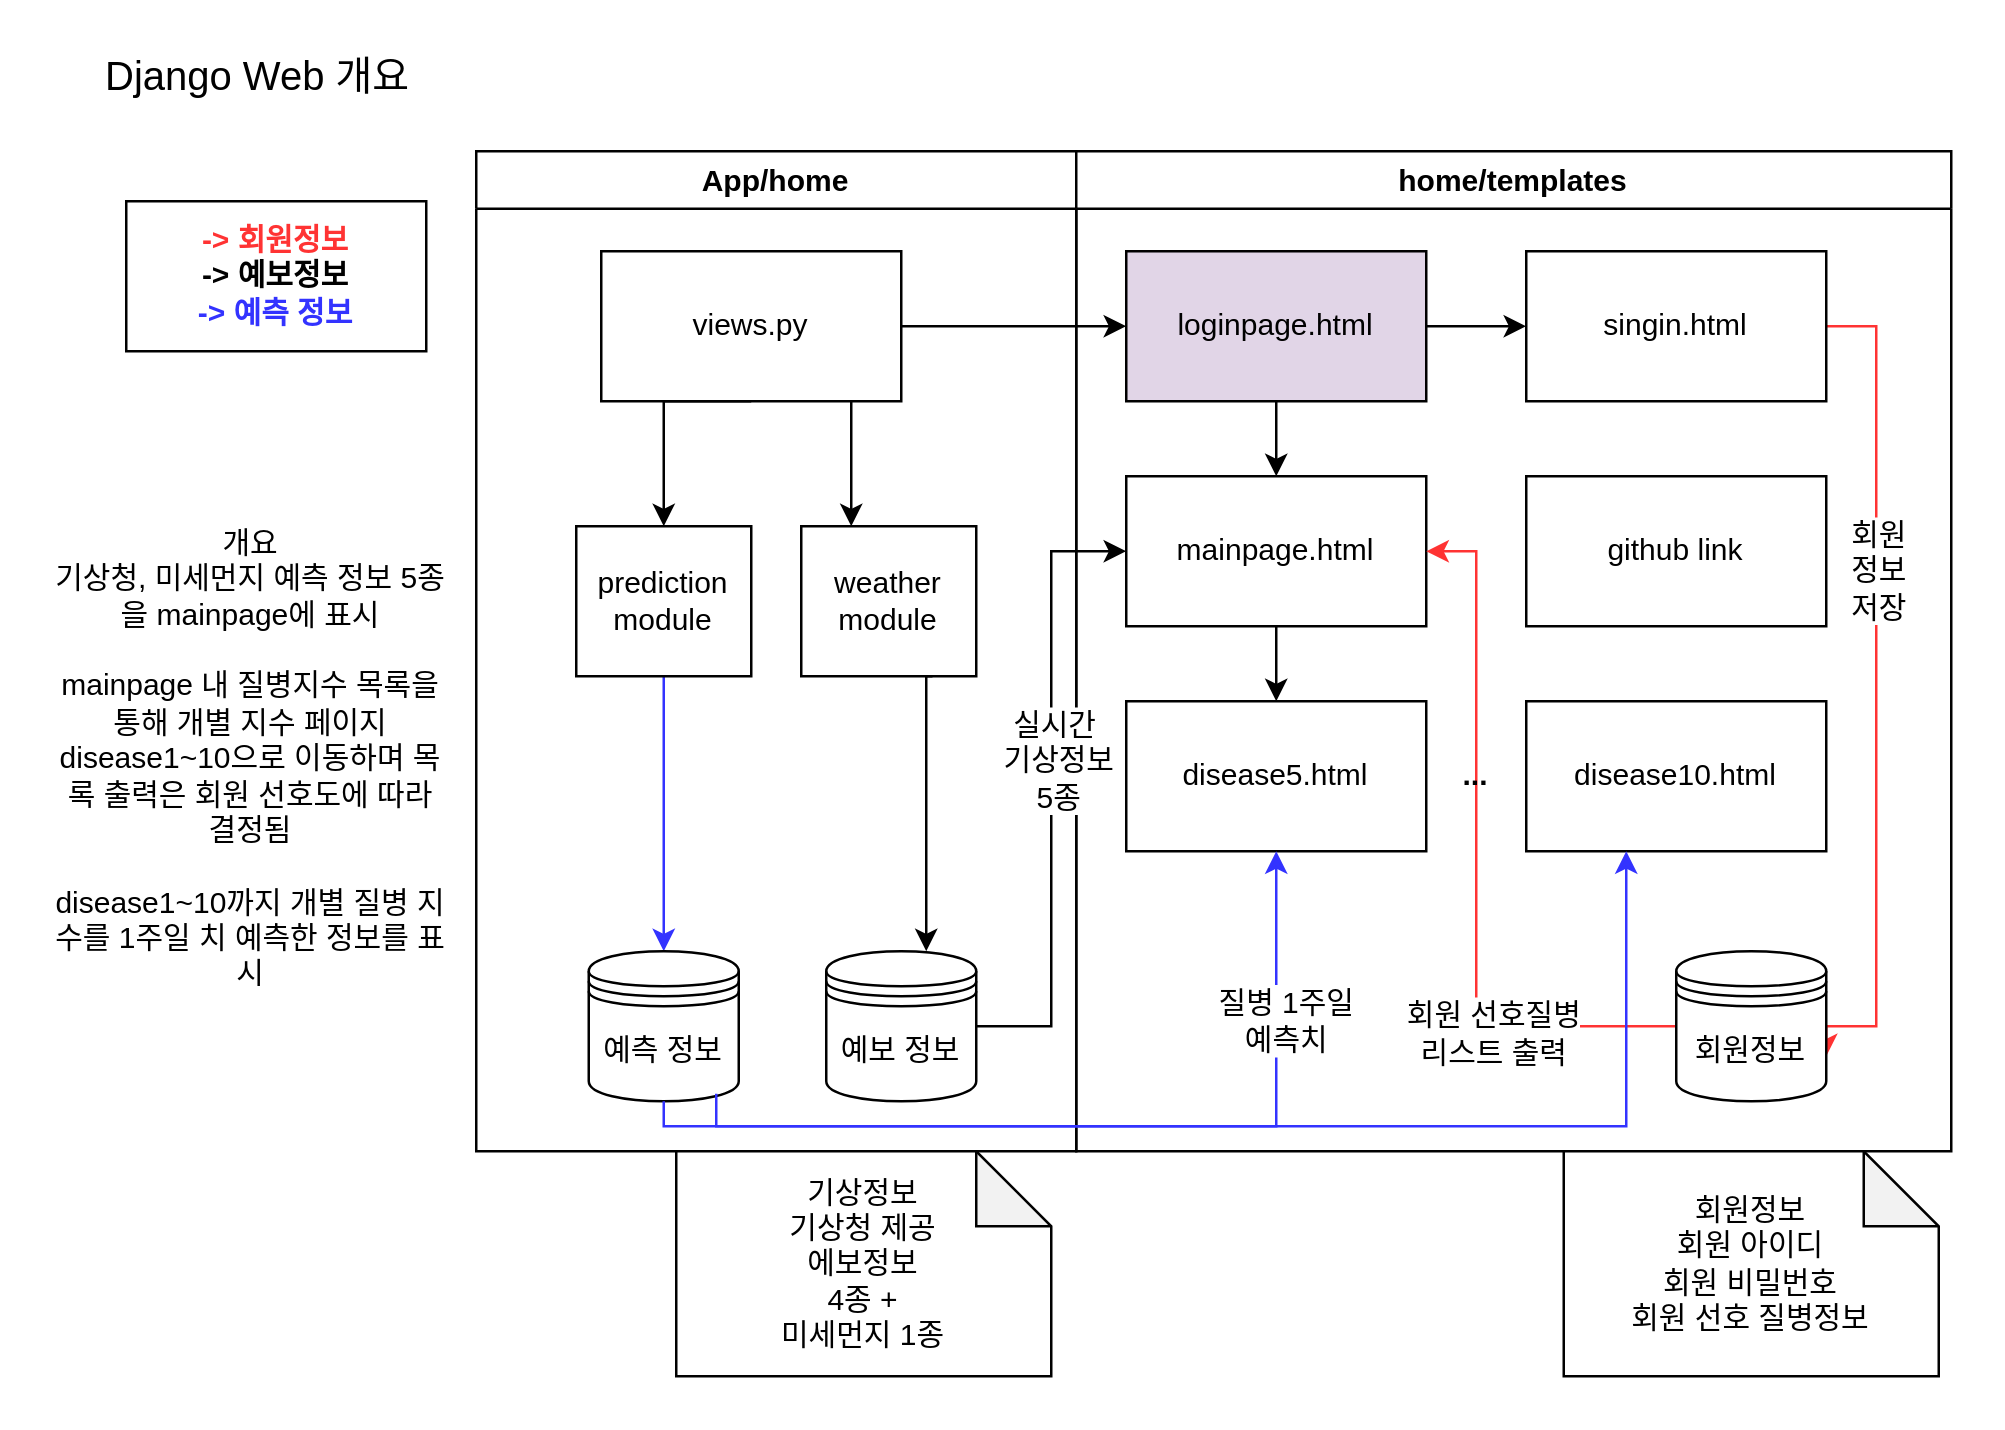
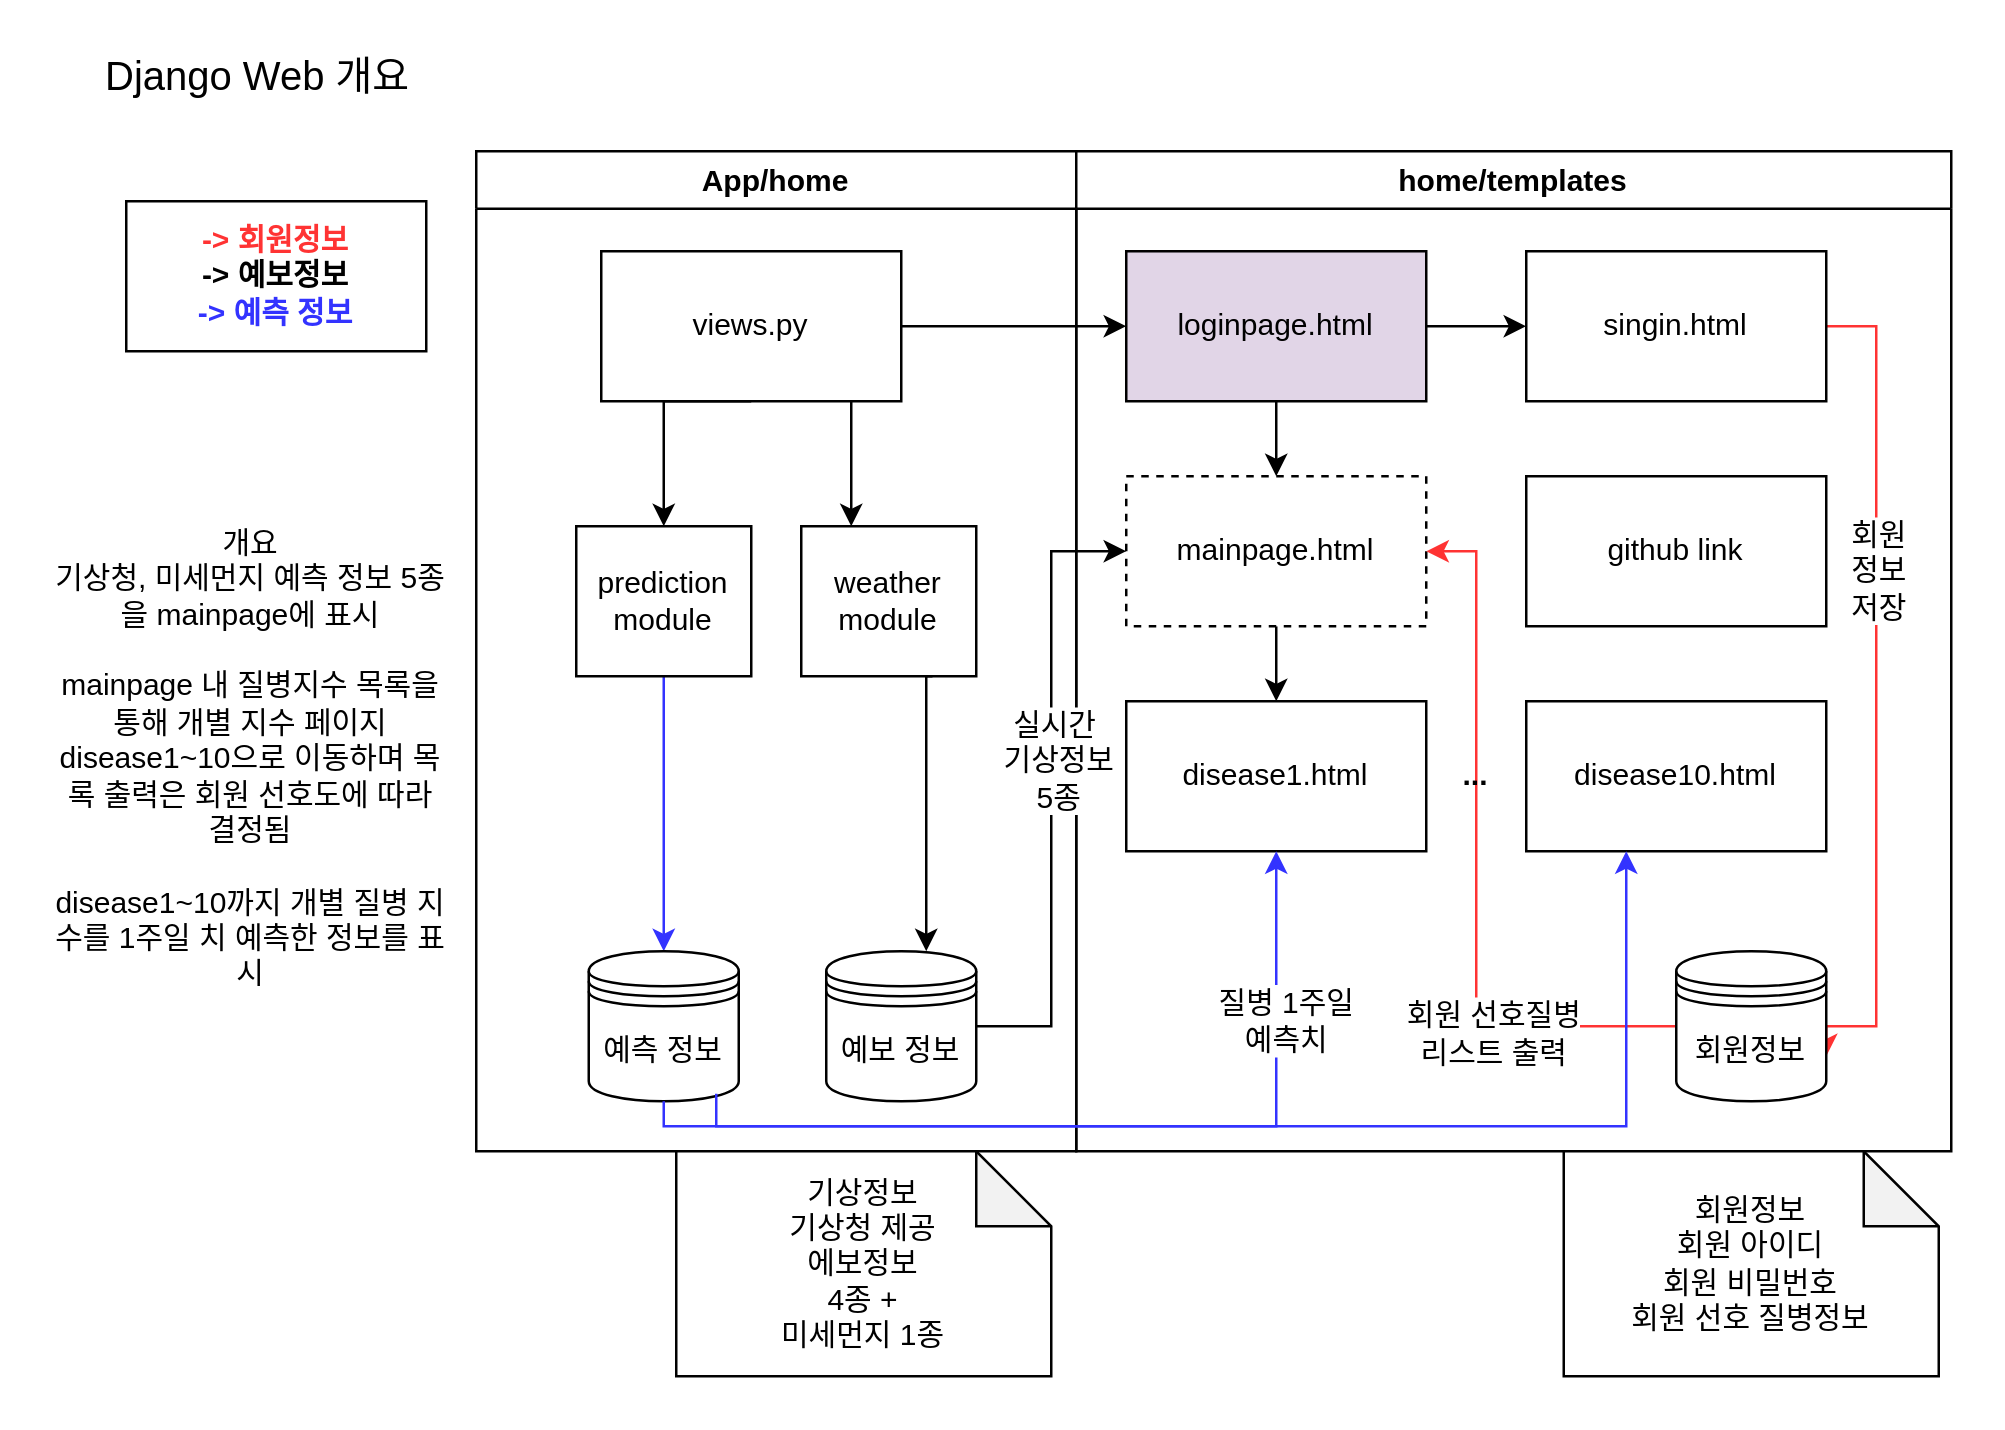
node "mainpage.html": style solid -> dashed
node "disease5.html": label "disease5.html" -> "disease1.html"
